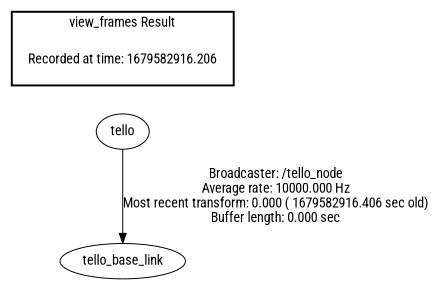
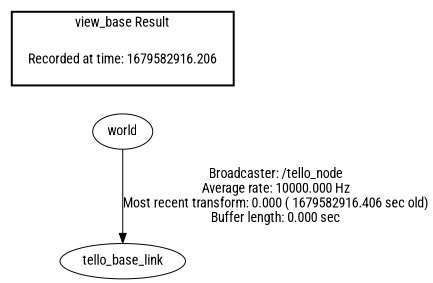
cluster "view_frames Result": label "view_frames Result" -> "view_base Result"
node "tello": label "tello" -> "world"
